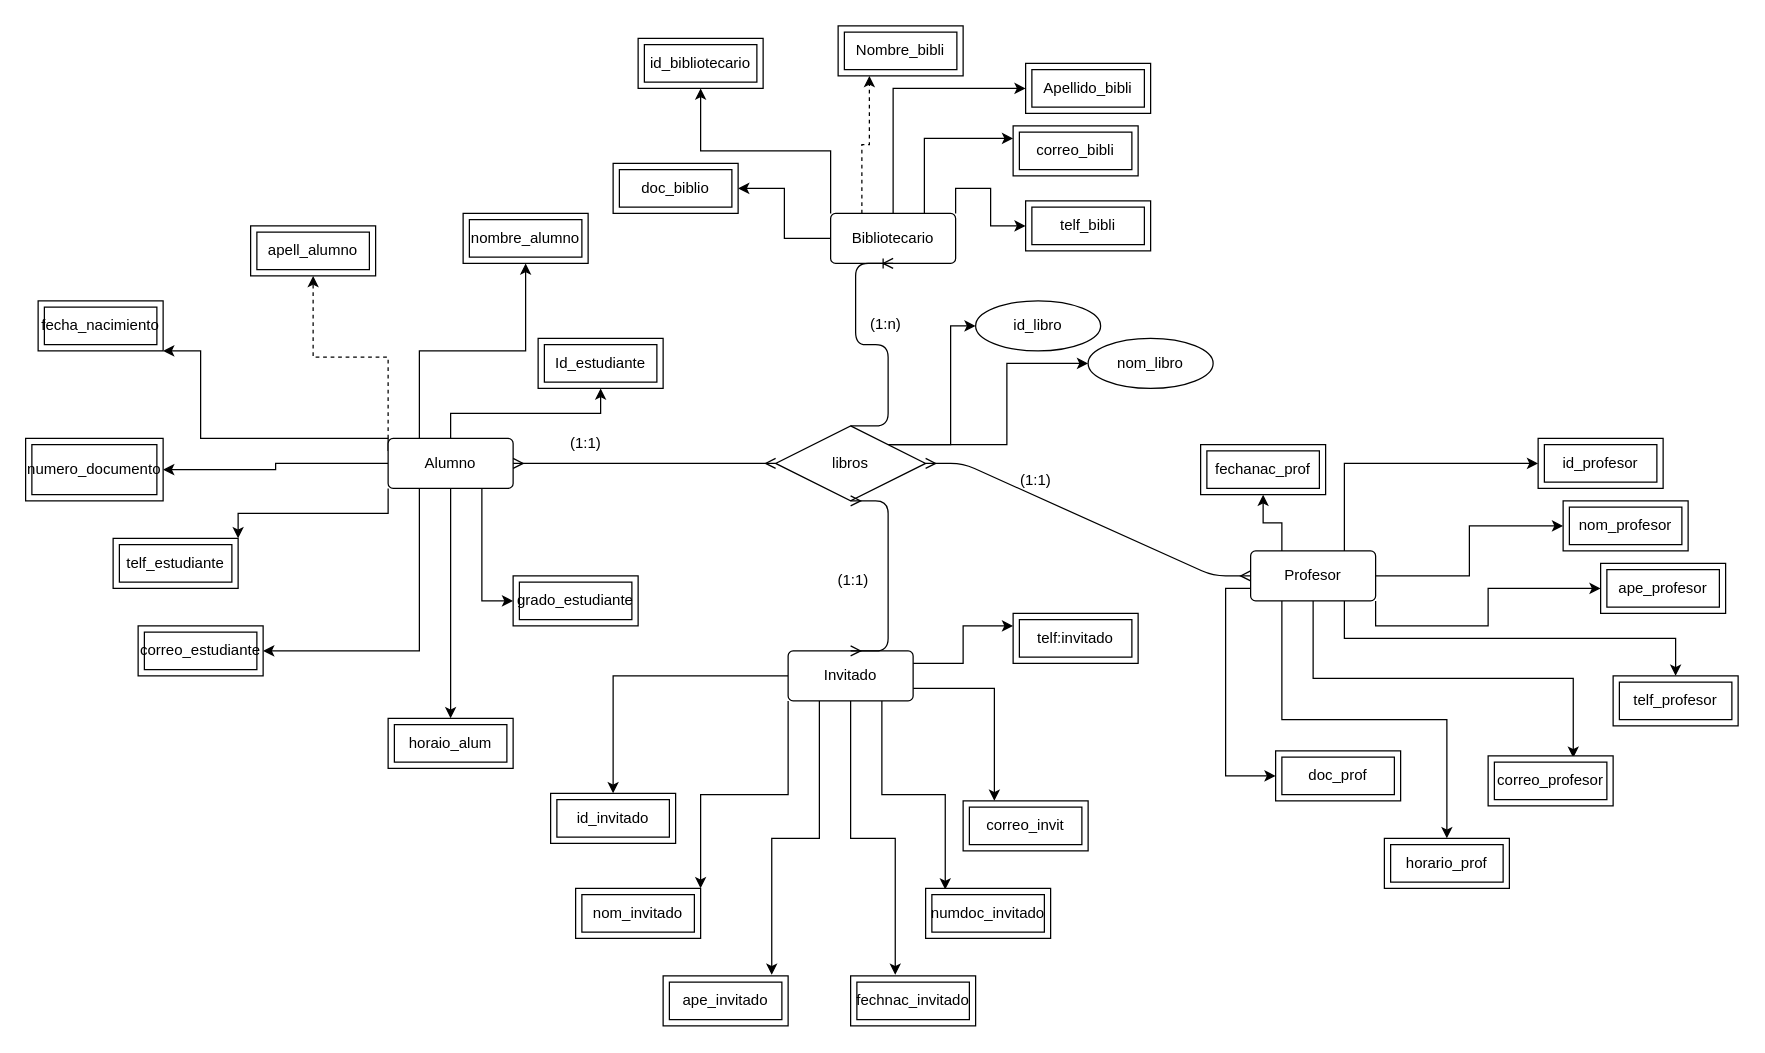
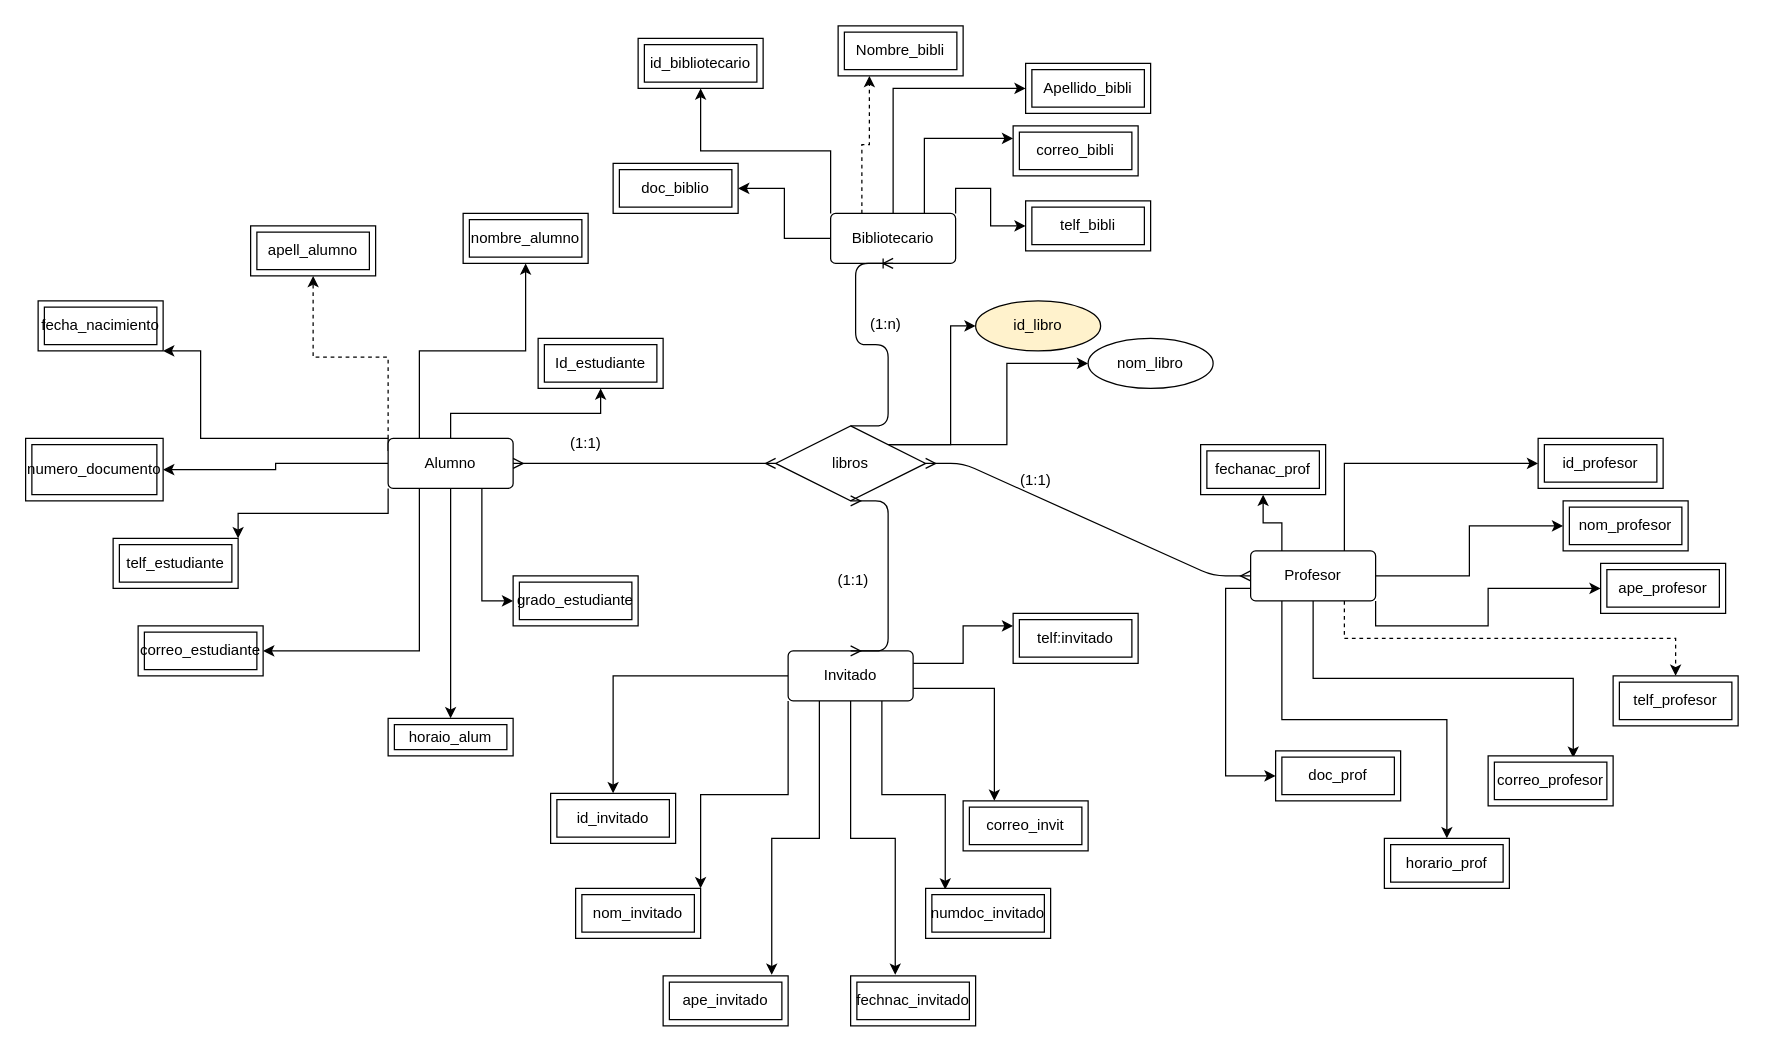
node "id_libro": fillcolor #ffffff -> #fff2cc
edge "Profesor" -> "telf_profesor": style solid -> dashed
node "horaio_alum": size 125x50 -> 125x38
